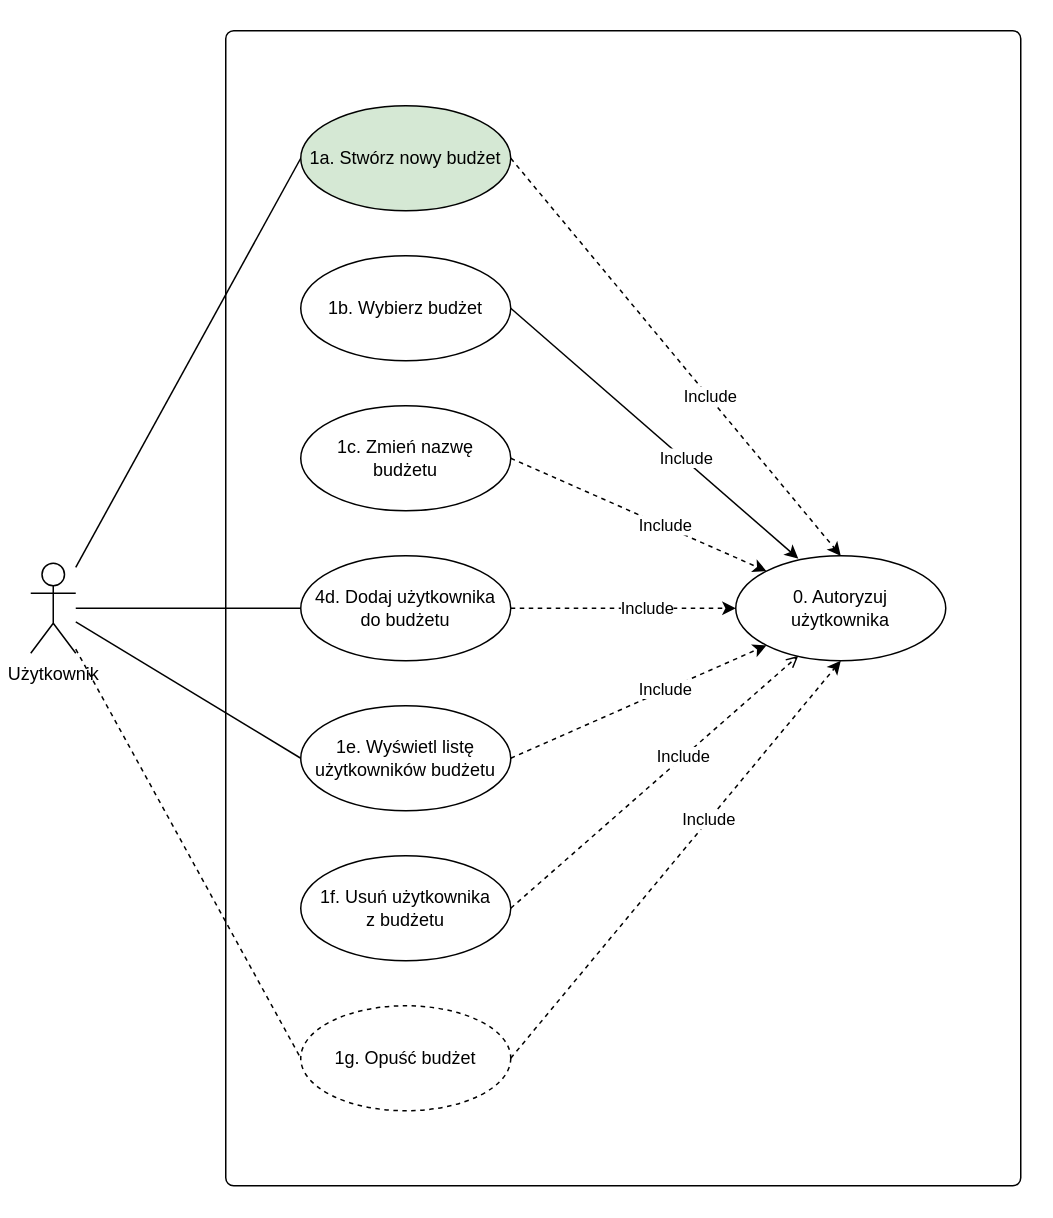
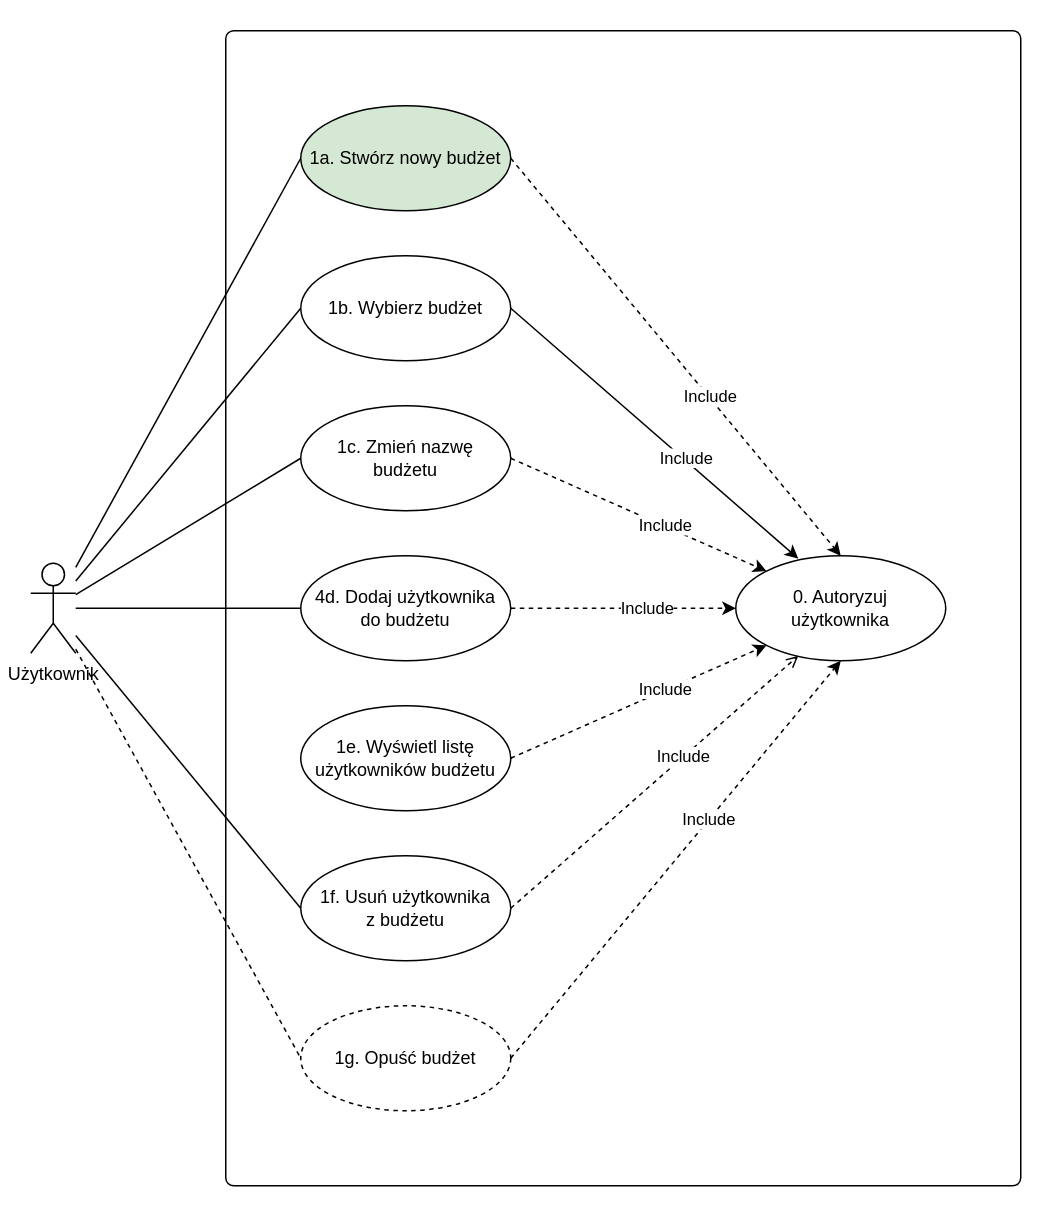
edge "1b. Wybierz budżet" -- "Użytkownik": added
edge "1c. Zmień nazwę budżetu" -- "Użytkownik": added
edge "Użytkownik" -- "1e. Wyświetl listę użytkowników budżetu": removed
edge "Użytkownik" -- "1f. Usuń użytkownika z budżetu": added
